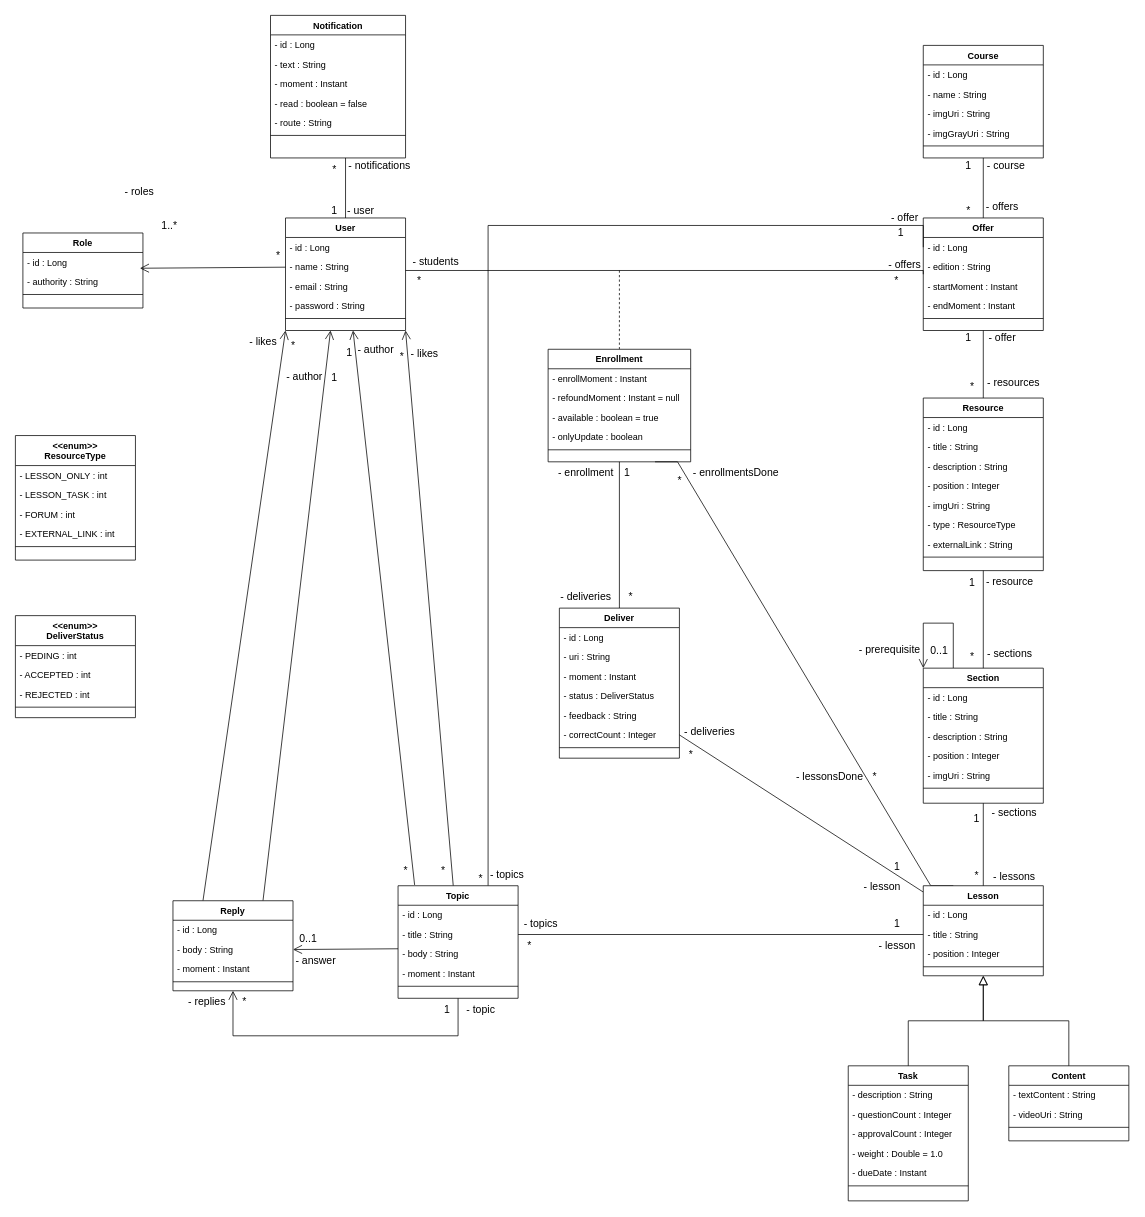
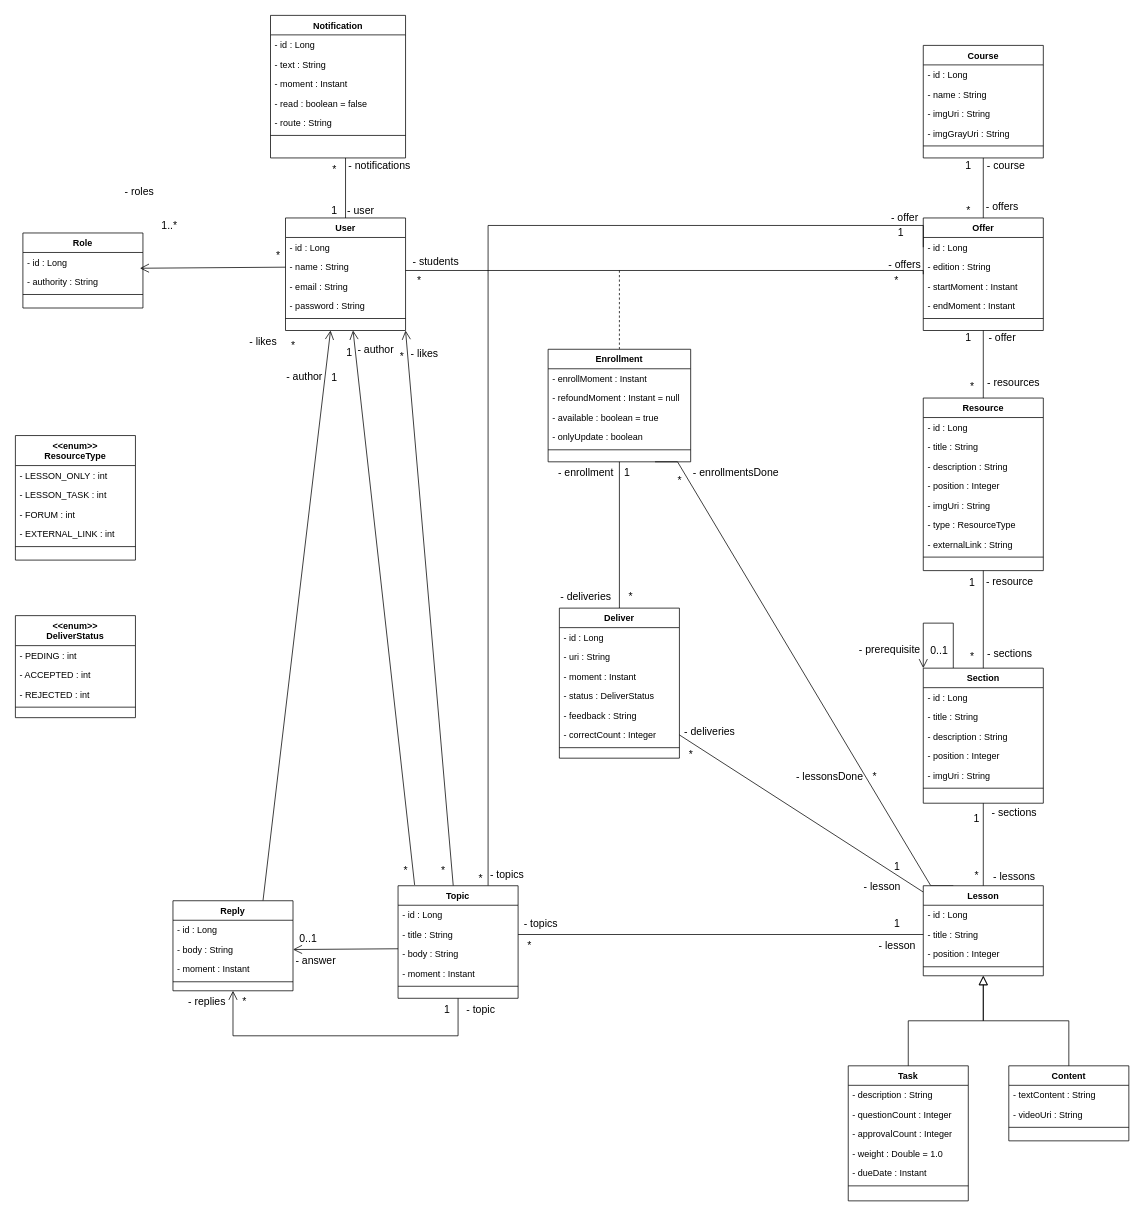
edge "Reply" -> "User": removed
